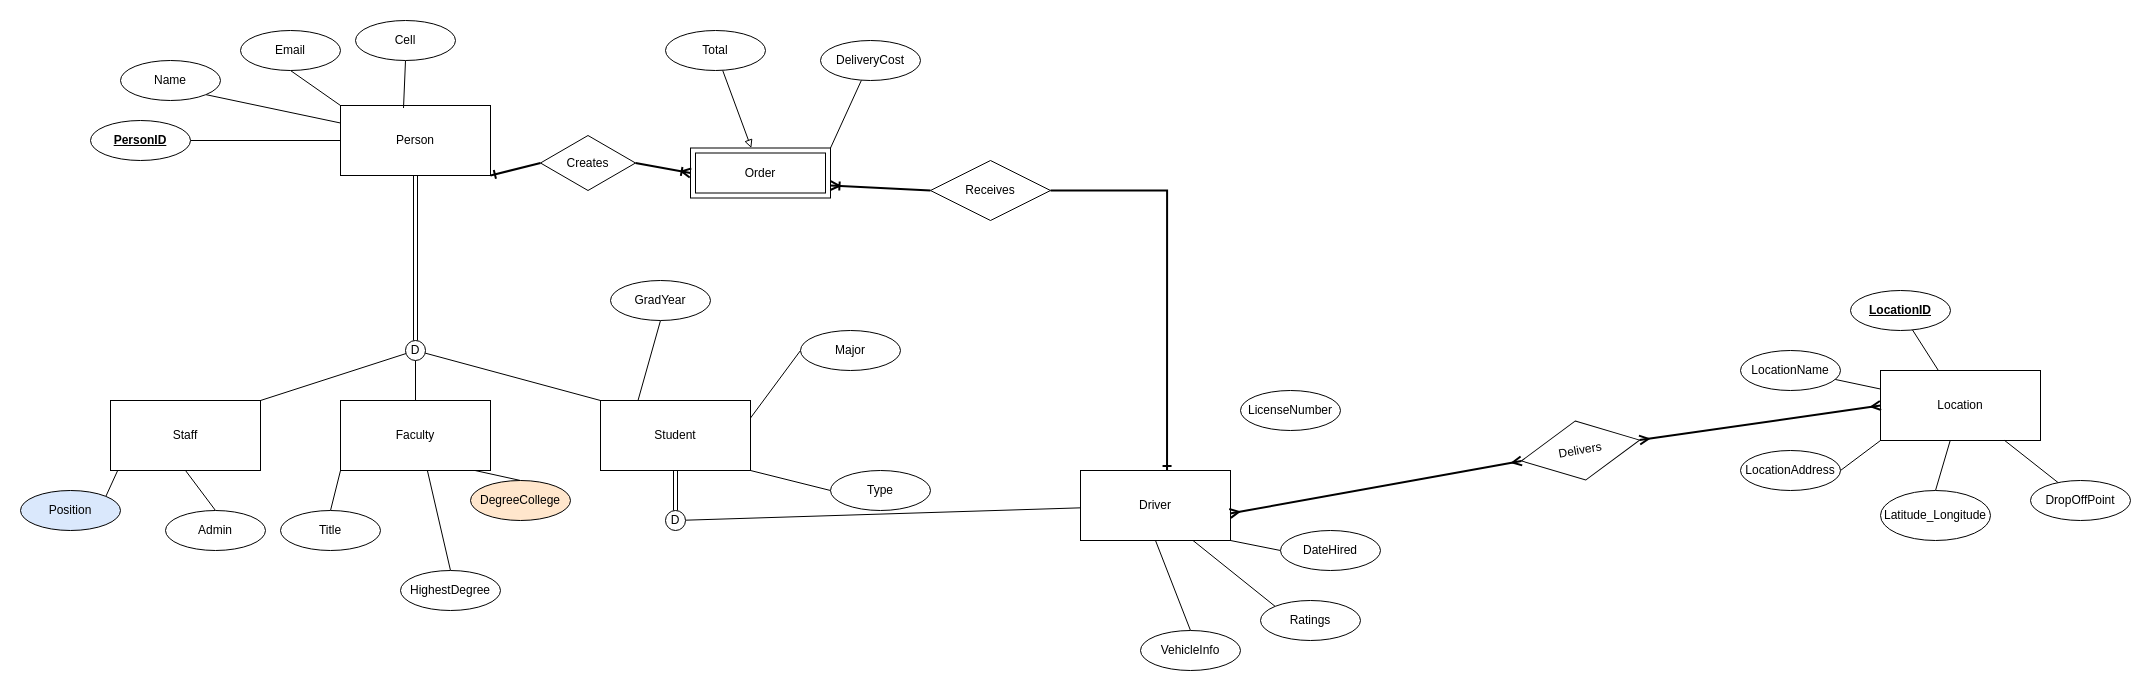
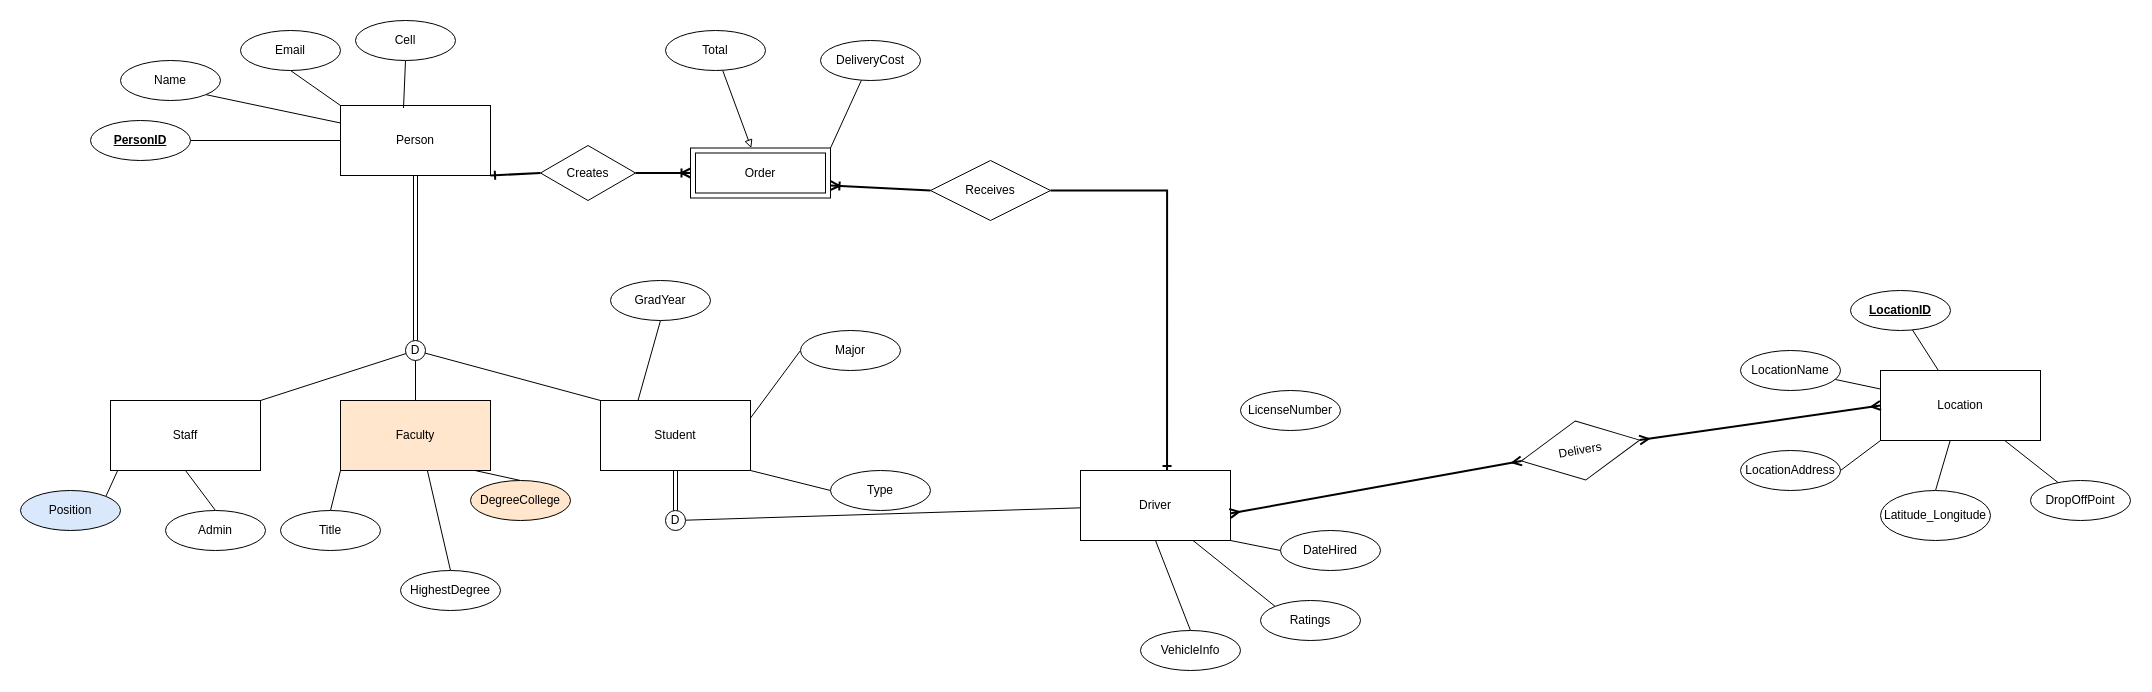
node "Creates": moved (588, 163) -> (588, 173)
node "Faculty": fillcolor #ffffff -> #ffe6cc
